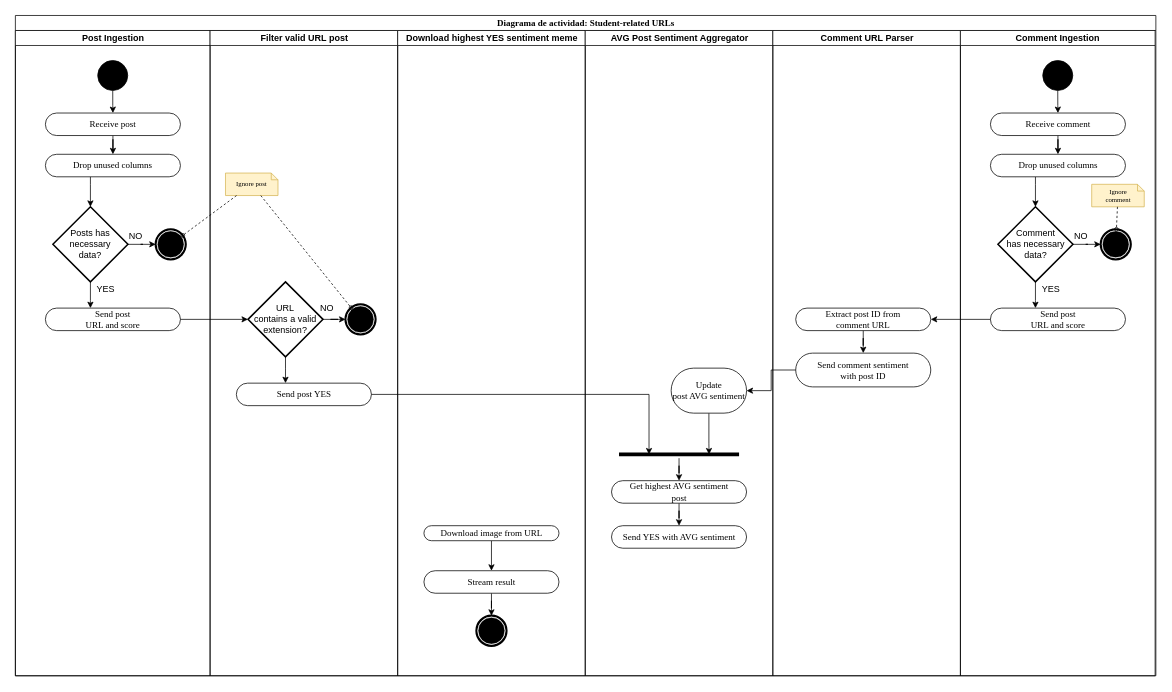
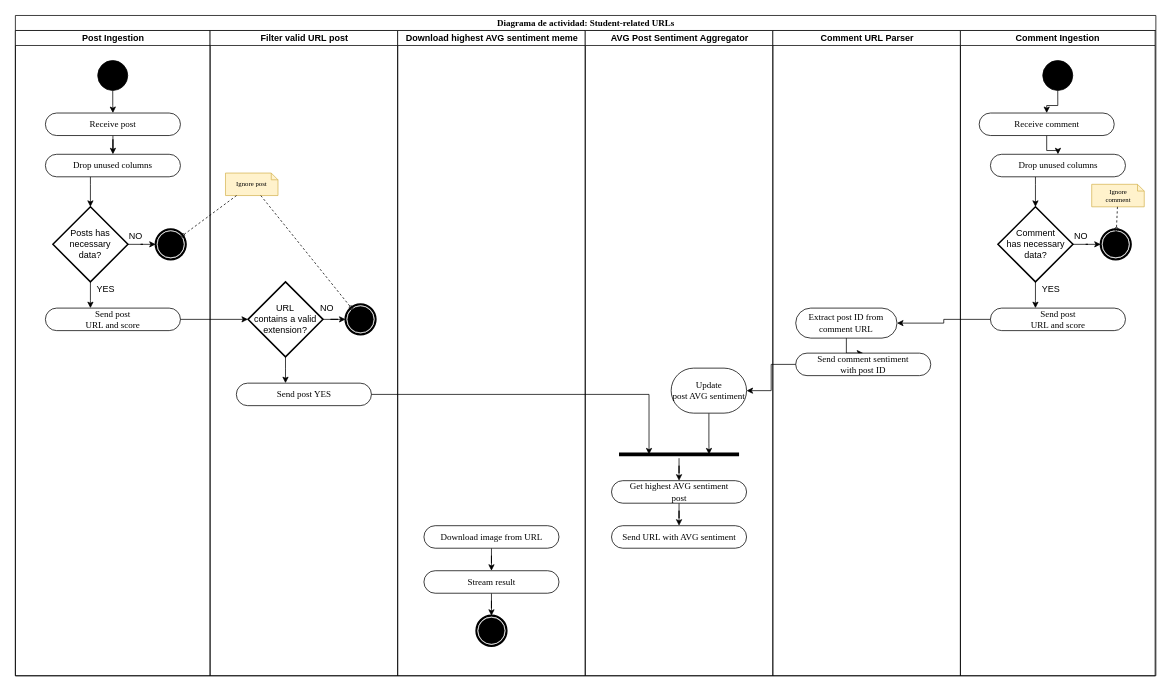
node "Download highest YES sentiment meme": label "Download highest YES sentiment meme" -> "Download highest AVG sentiment meme"
node "Receive comment": moved (1058, 124) -> (1046, 124)
node "Extract post ID from comment URL": size 135x23 -> 101x30
node "Send comment sentiment with post ID": size 135x34 -> 135x23
node "Download image from URL": size 135x15 -> 135x23
node "Send YES with AVG sentiment": label "Send YES with AVG sentiment" -> "Send URL with AVG sentiment"
